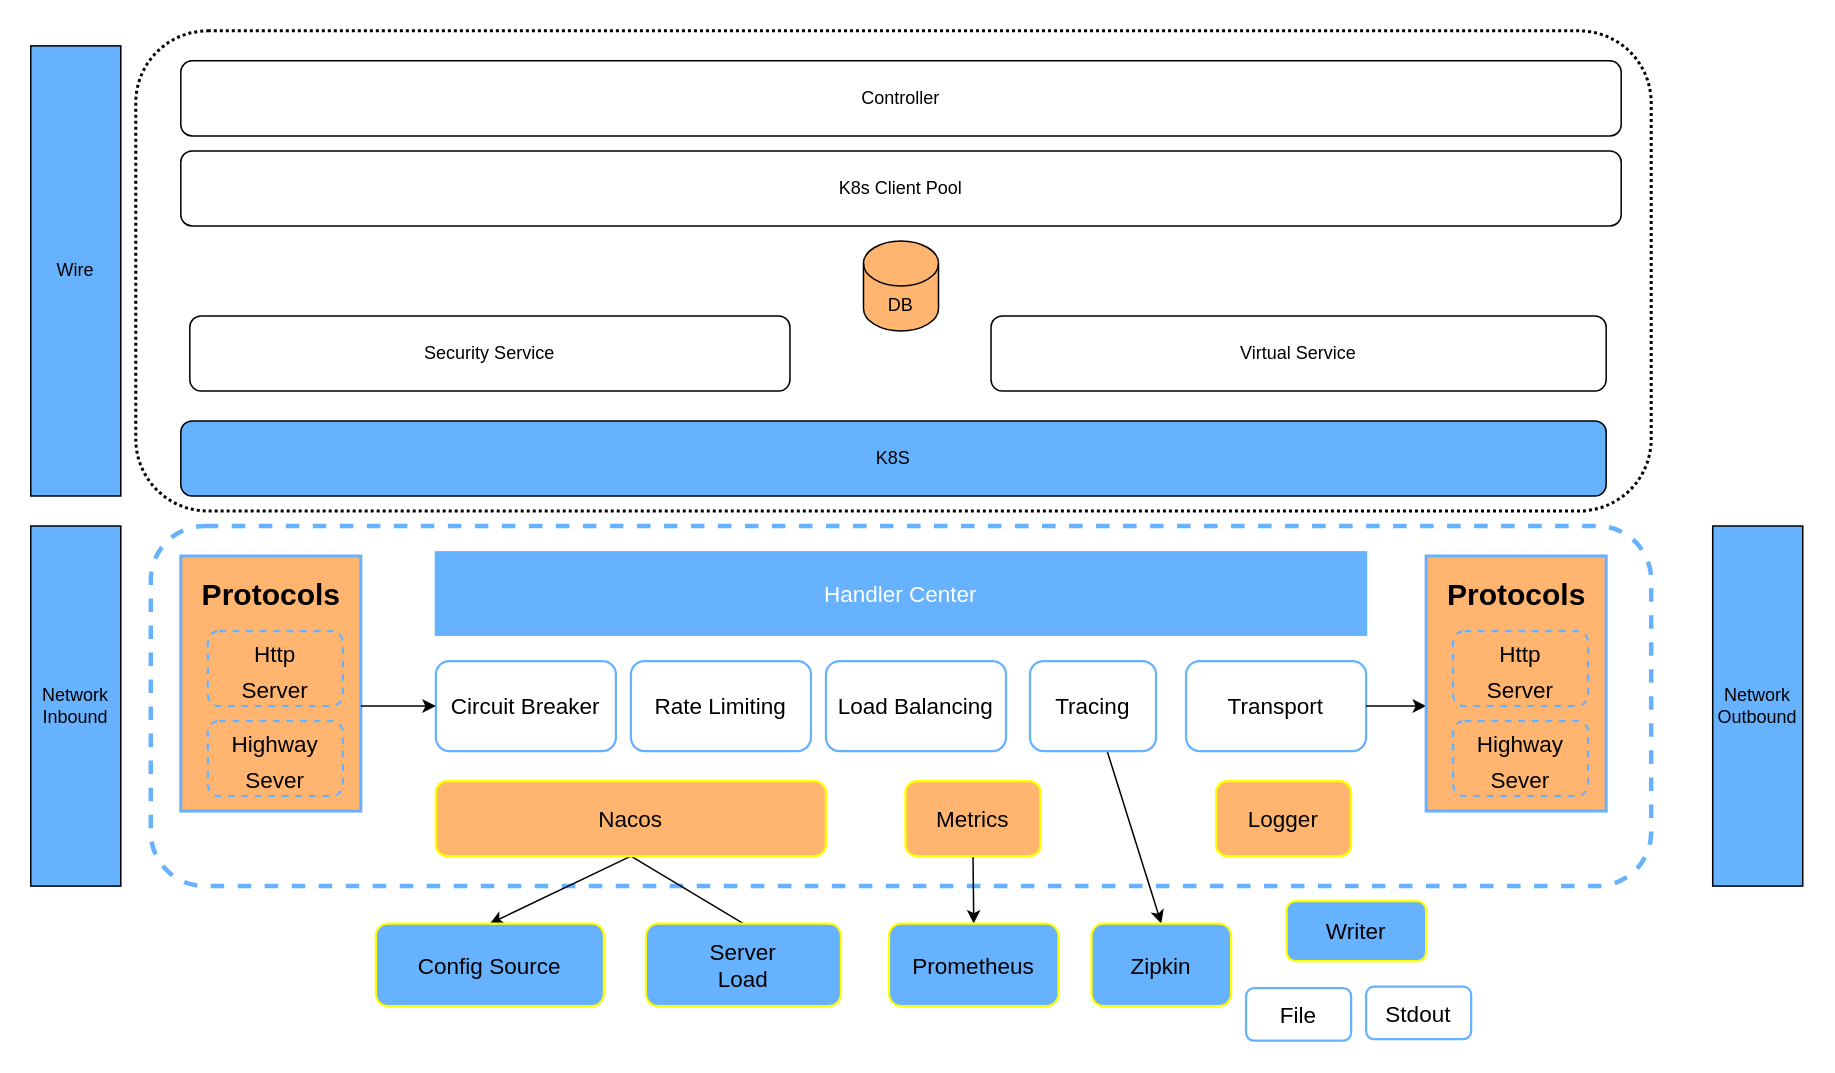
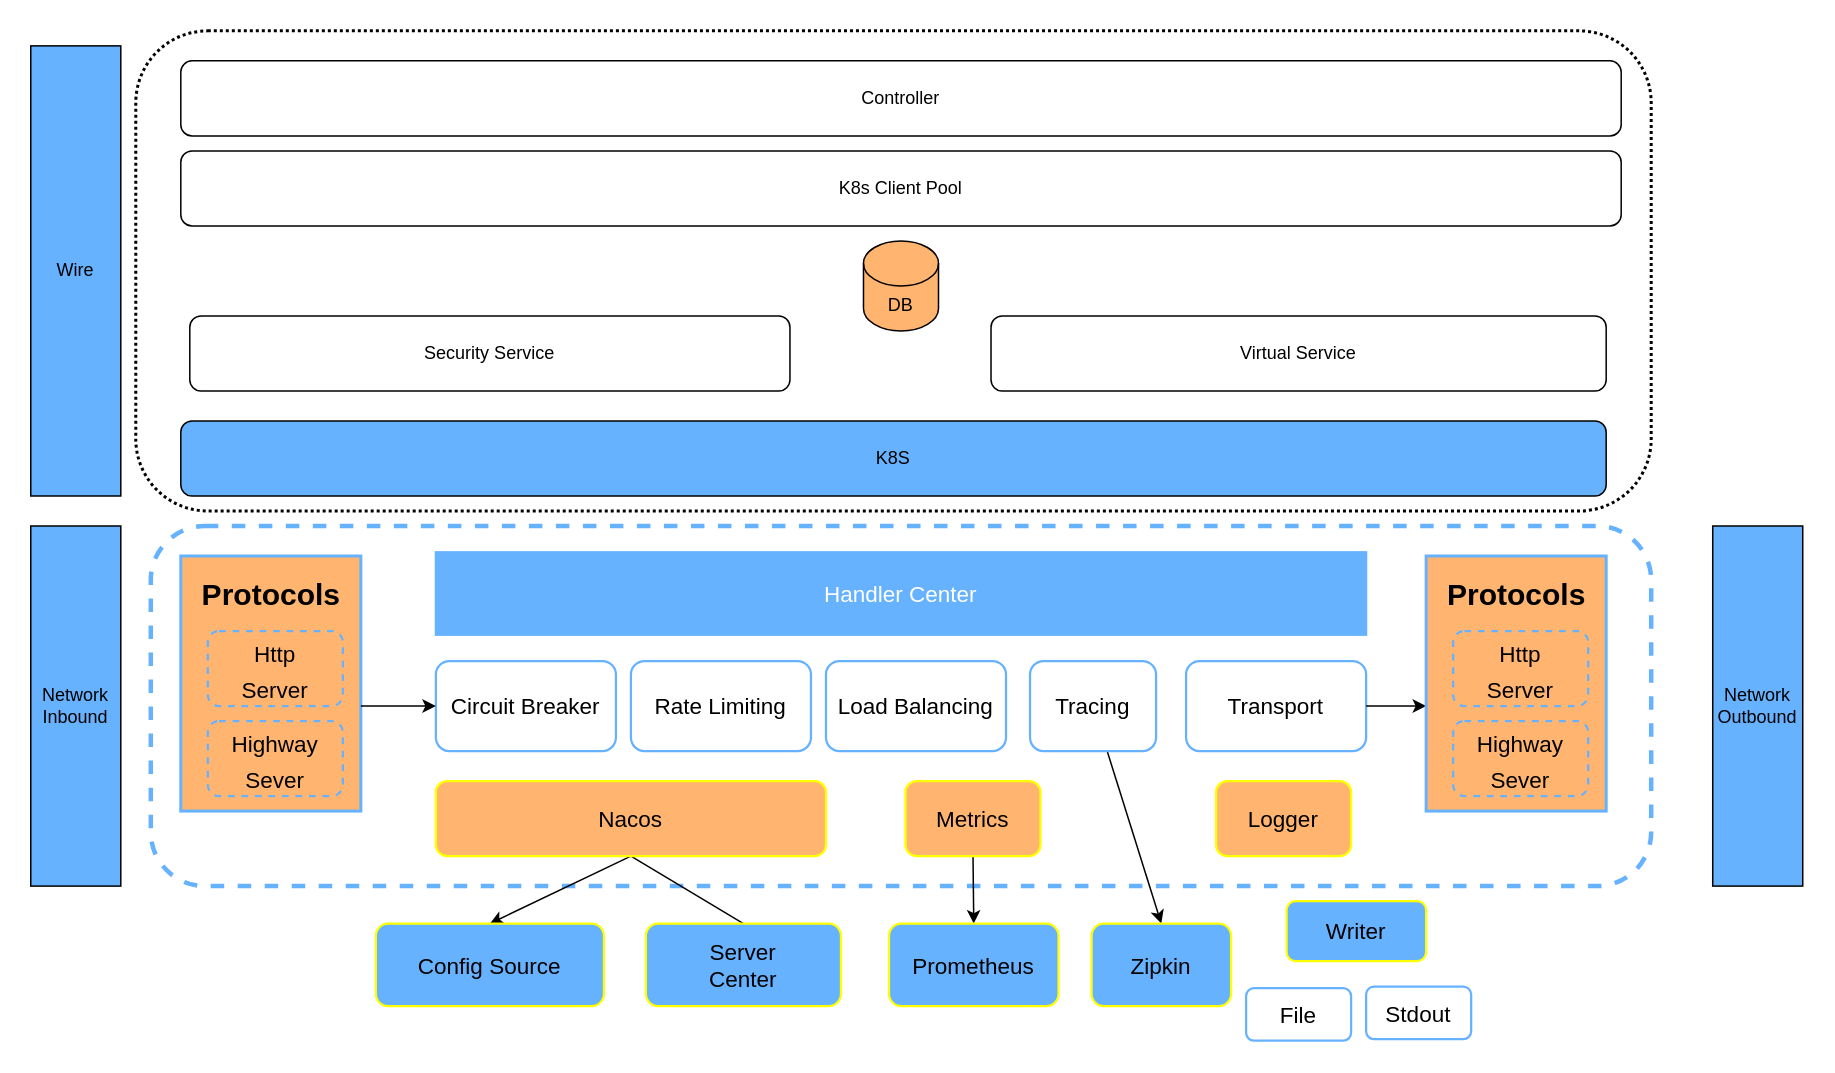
node "Server Load": label "Server Load" -> "Server Center"
